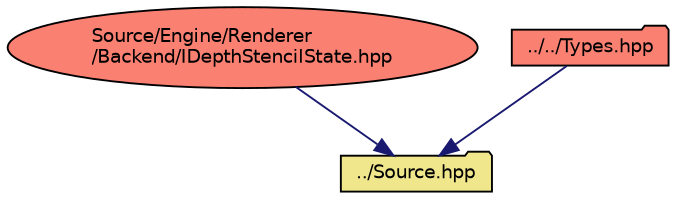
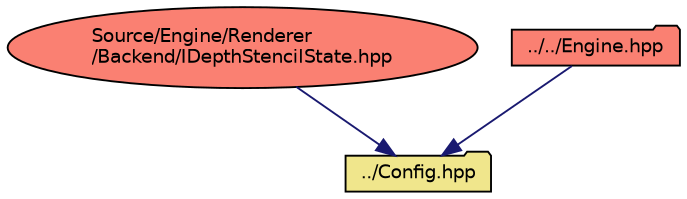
node "../../Types.hpp": label "../../Types.hpp" -> "../../Engine.hpp"
node "../Source.hpp": label "../Source.hpp" -> "../Config.hpp"
